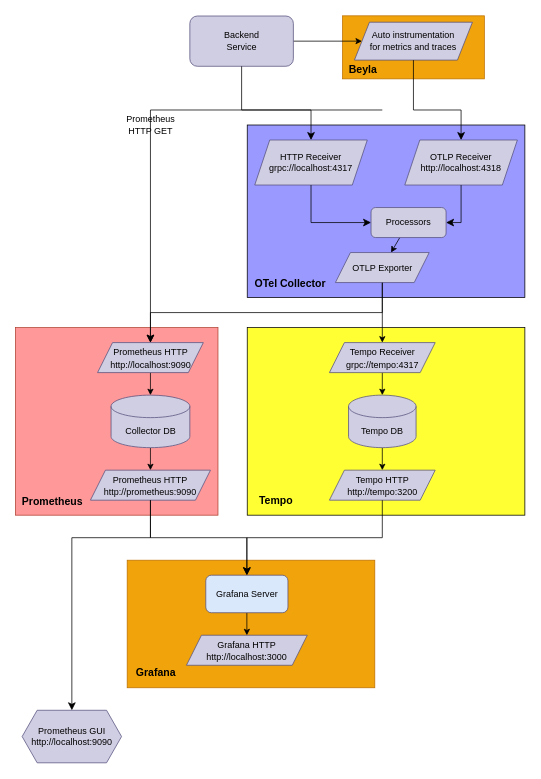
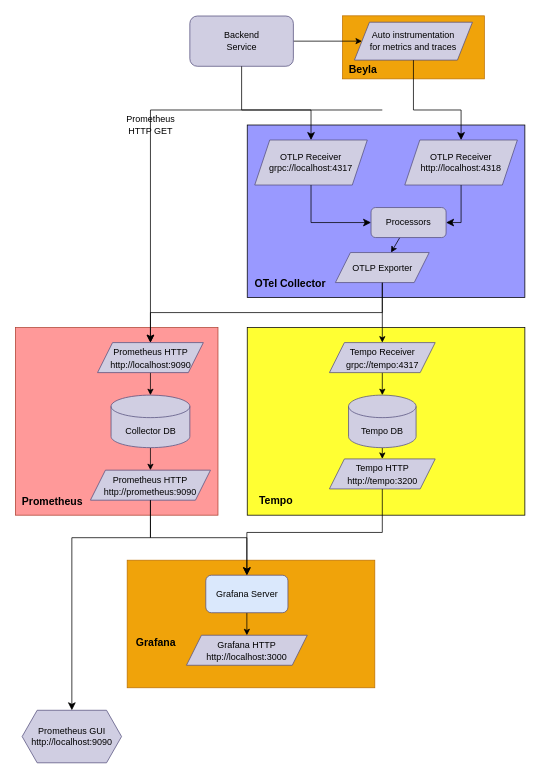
node "HTTP Receiver grpc://localhost:4317": label "HTTP Receiver grpc://localhost:4317" -> "OTLP Receiver grpc://localhost:4317"
node "Tempo HTTP http://tempo:3200": moved (382, 485) -> (382, 474)
node "Grafana": moved (156, 670) -> (156, 640)
